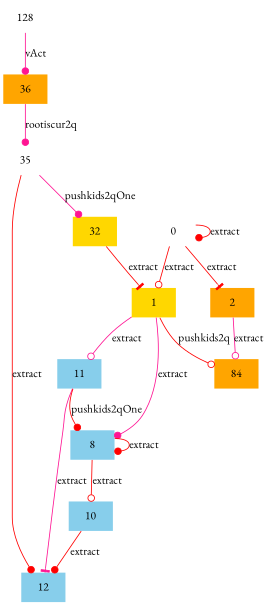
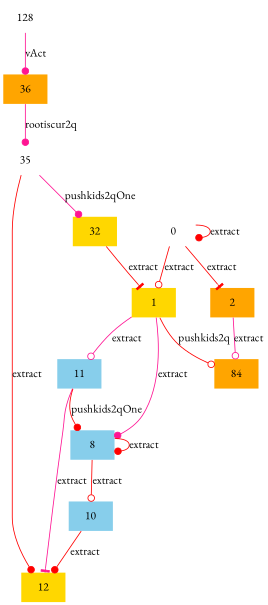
node "12": fillcolor skyblue -> gold
